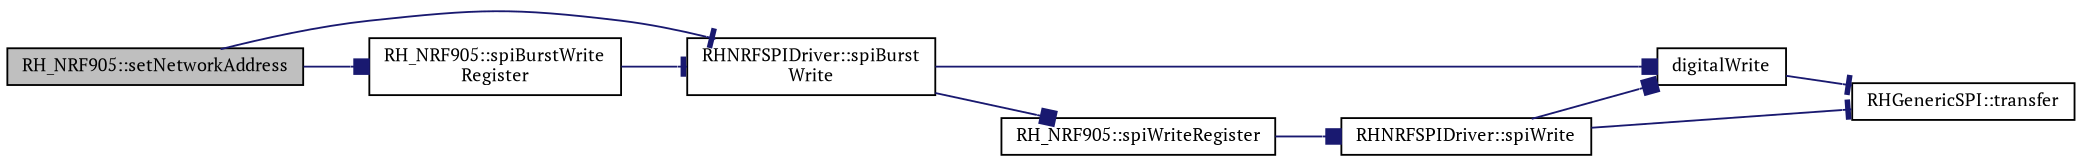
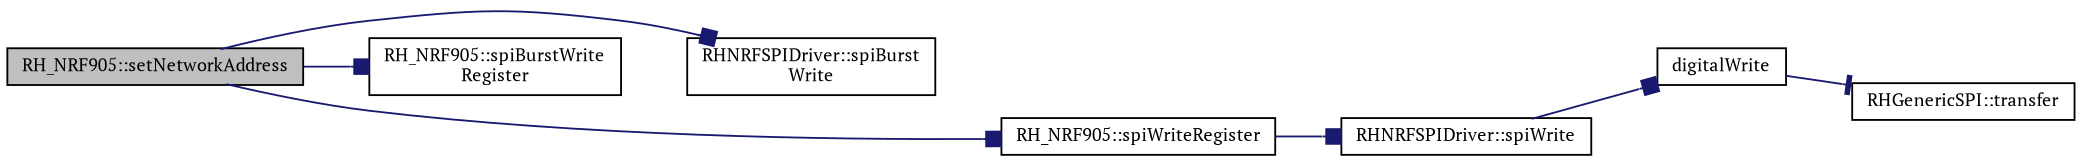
edge "RH_NRF905::setNetworkAddress" -> "RHNRFSPIDriver::spiBurst Write": arrowhead tee -> box
edge "RH_NRF905::spiBurstWrite Register" -> "RHNRFSPIDriver::spiBurst Write": removed
edge "RHNRFSPIDriver::spiBurst Write" -> "digitalWrite": removed
edge "RHNRFSPIDriver::spiBurst Write" -> "RH_NRF905::spiWriteRegister": now "RH_NRF905::setNetworkAddress" -> "RH_NRF905::spiWriteRegister"
edge "RHNRFSPIDriver::spiWrite" -> "RHGenericSPI::transfer": removed
